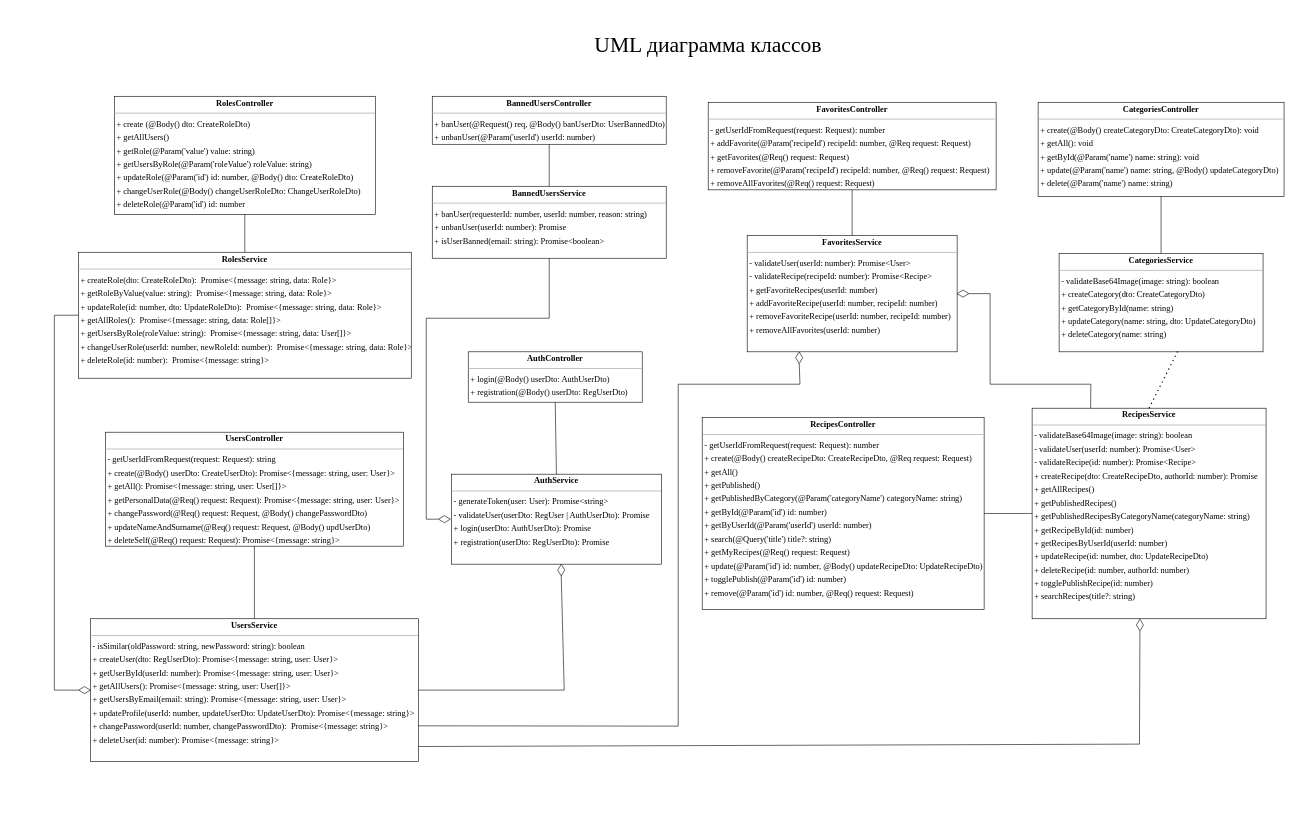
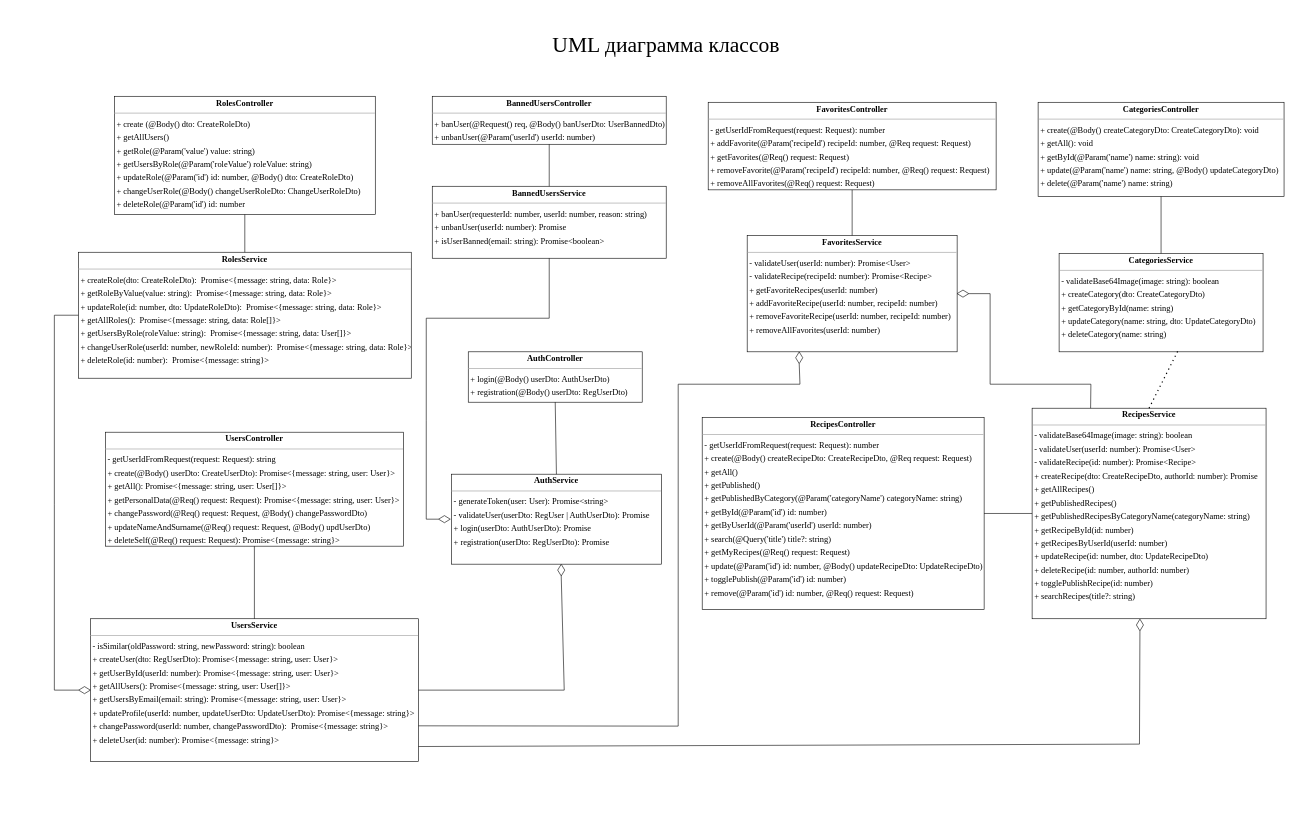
node "UML диаграмма классов": moved (708, 45) -> (666, 45)
